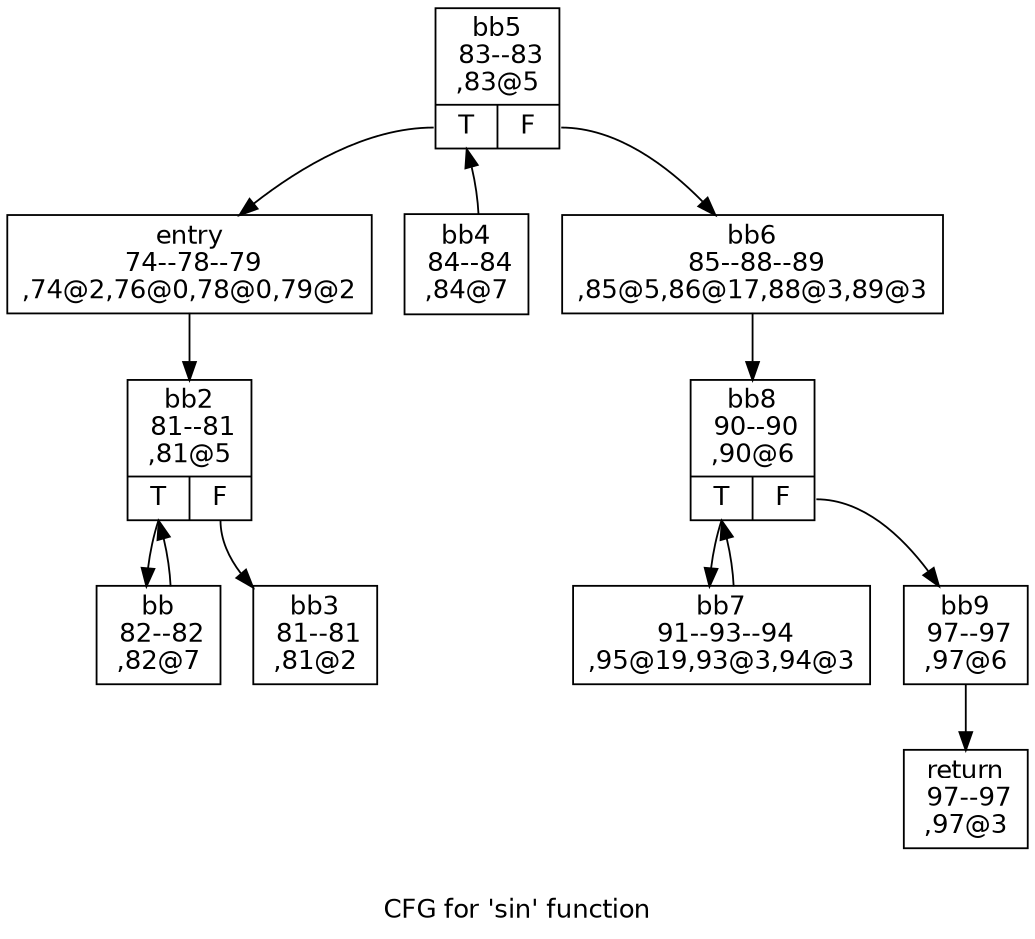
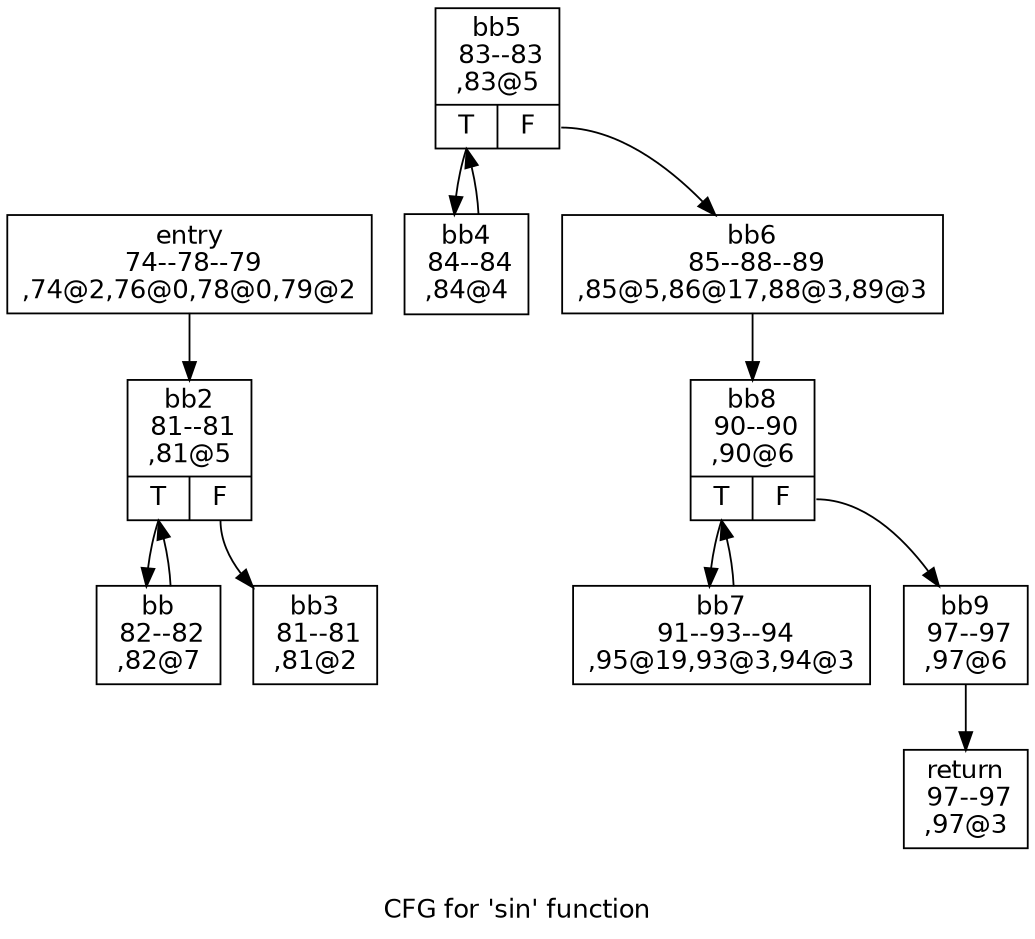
edge "bb5" -> "entry": now "bb5" -> "bb4"
node "bb4": text ",84@7" -> ",84@4"
